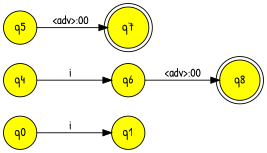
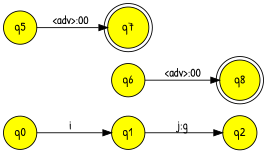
node "q4": removed
node "q2": added
